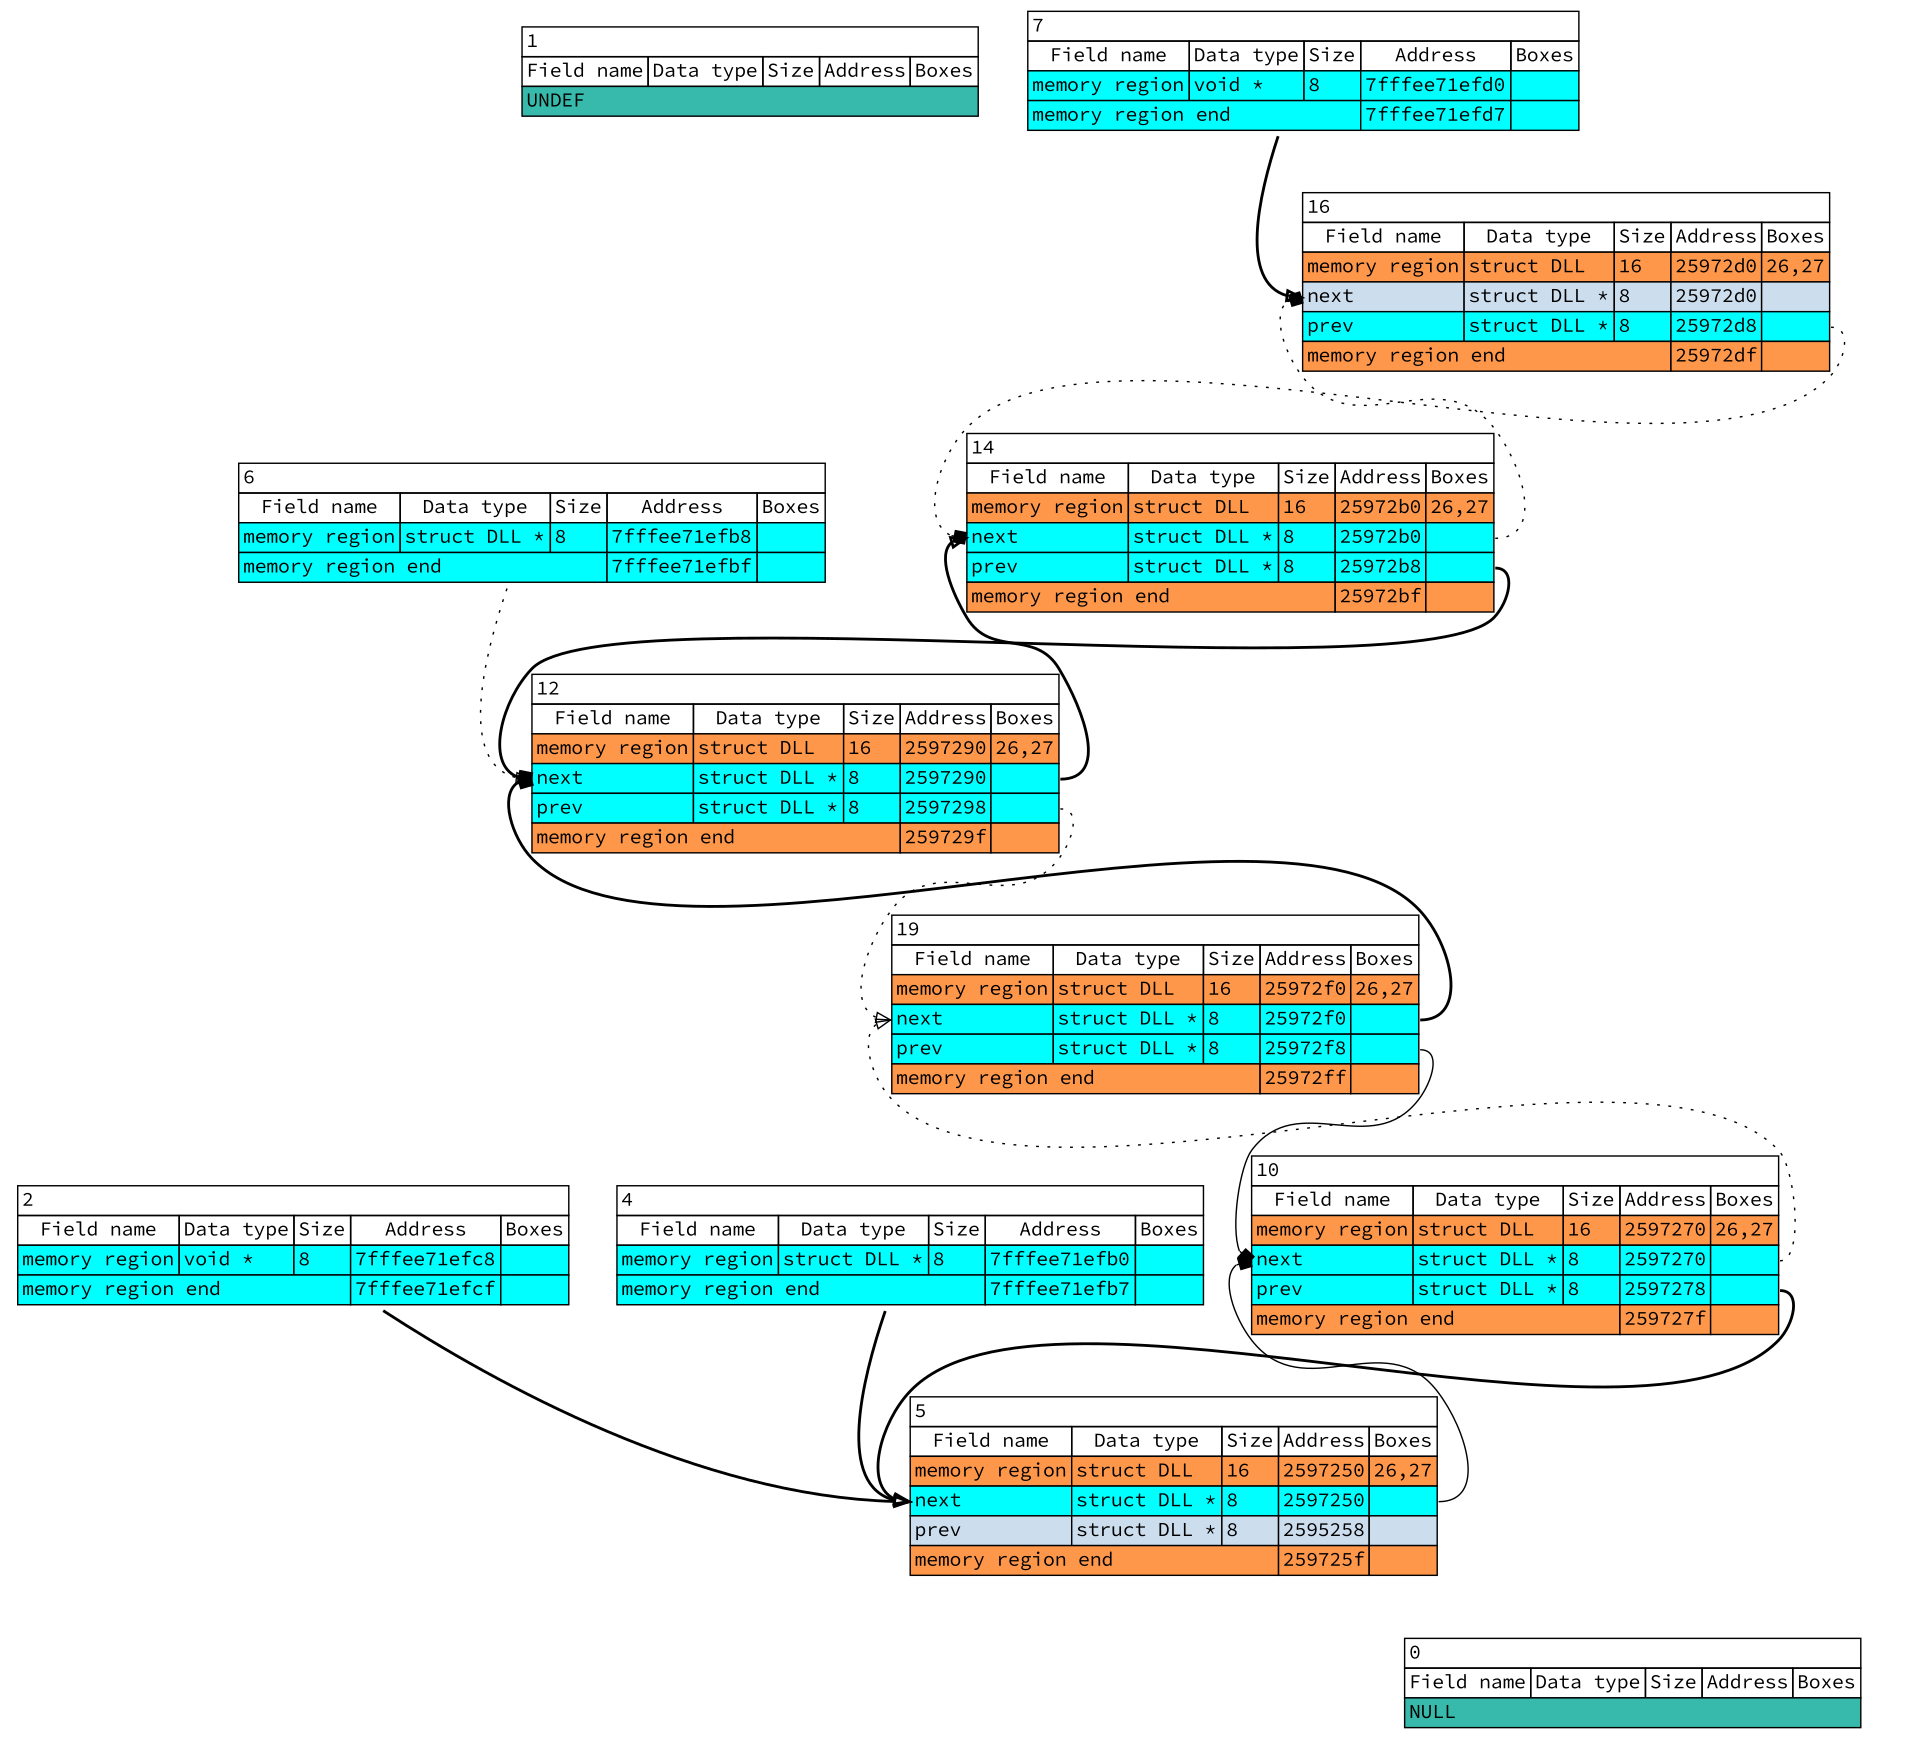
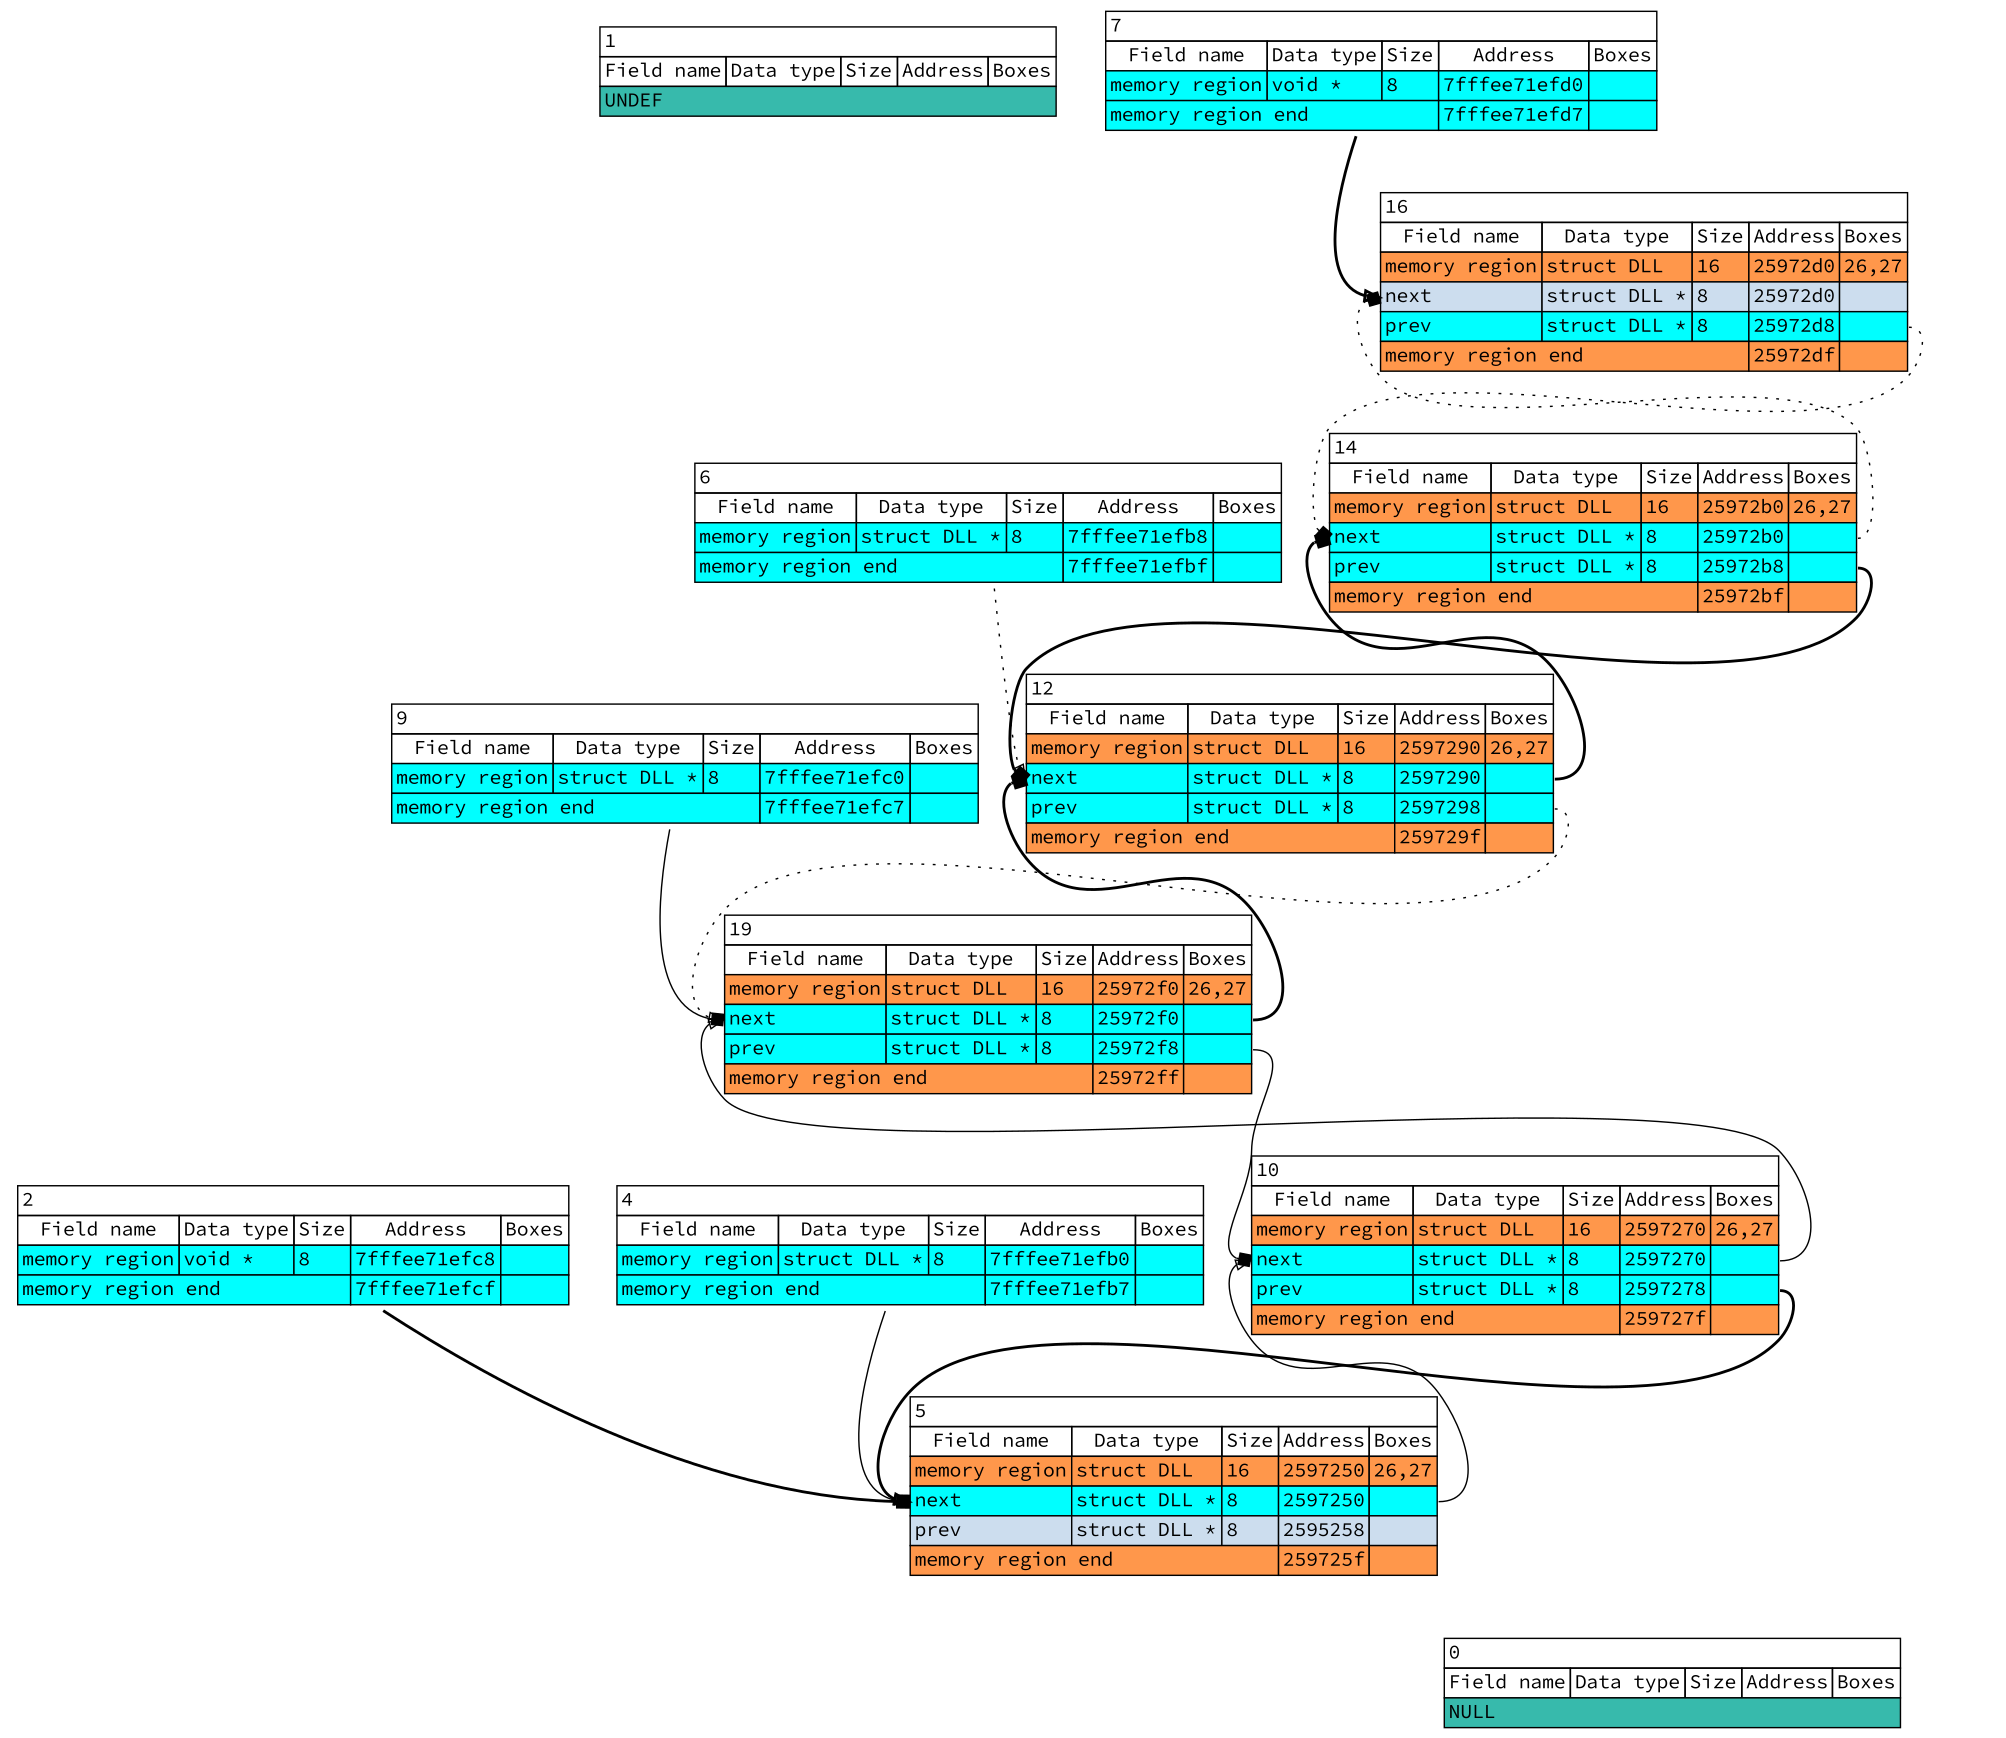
edge "12" -> "14": arrowhead onormal -> box
node "9": added
edge "10" -> "19": style dotted -> solid
edge "5" -> "10": arrowhead box -> onormal
edge "4" -> "5": style bold -> solid
edge "2" -> "5": arrowhead onormal -> box
